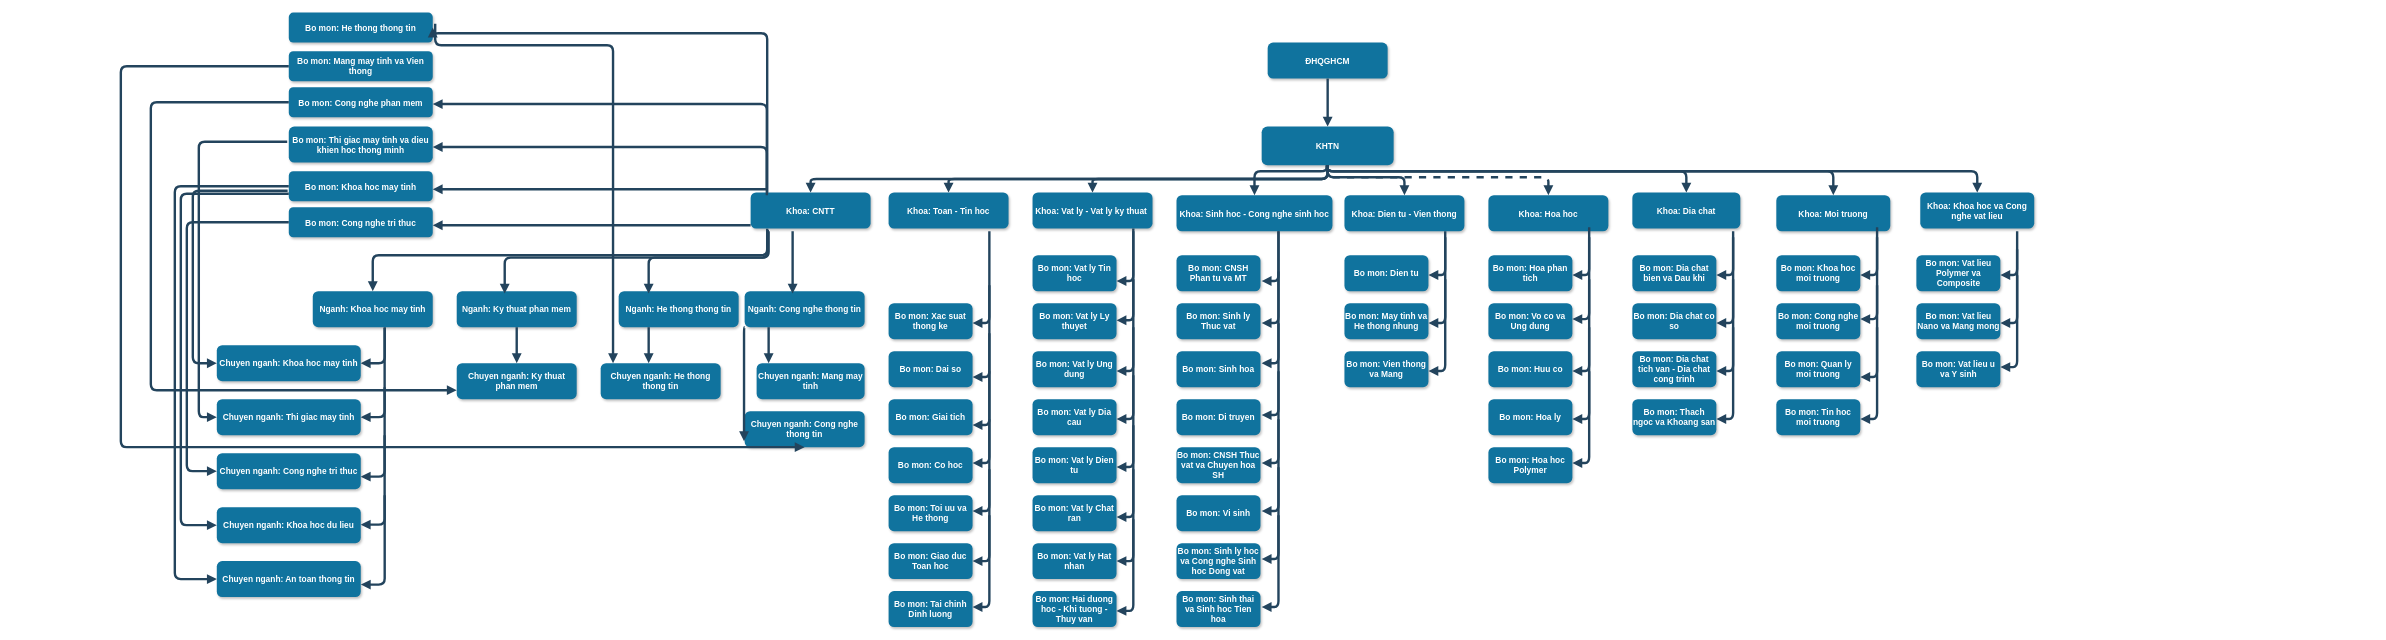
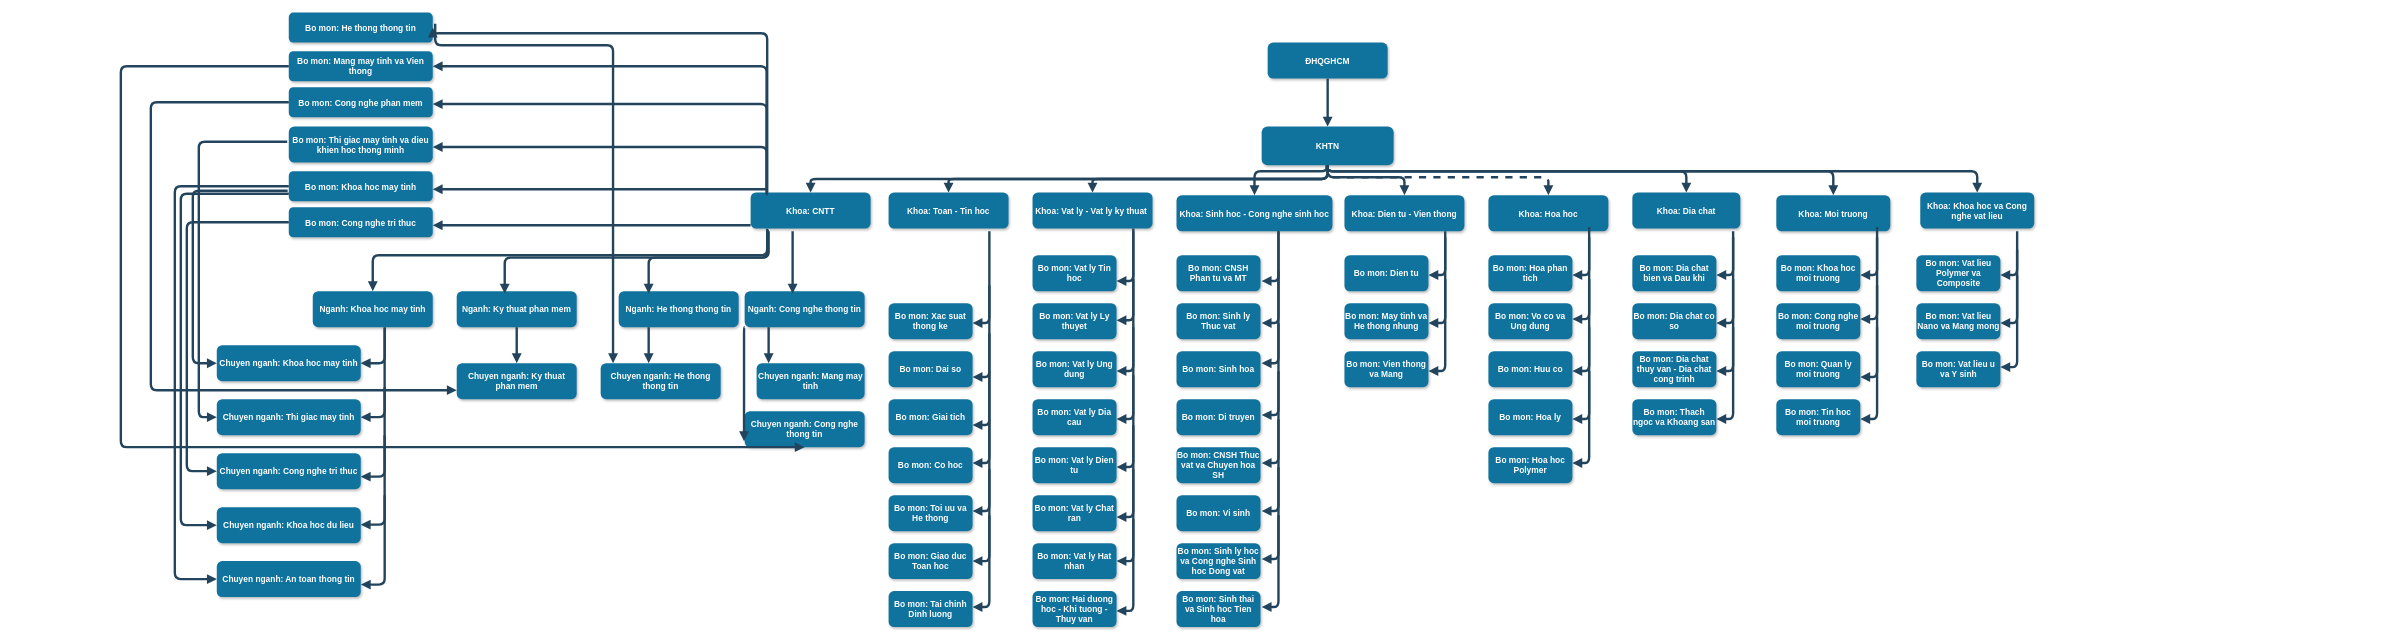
edge "Khoa: CNTT" -> "Bo mon: Mang may tinh va Vien thong": added
node "Bo mon: Dia chat tich van - Dia chat cong trinh": label "Bo mon: Dia chat tich van - Dia chat cong trinh" -> "Bo mon: Dia chat thuy van - Dia chat cong trinh"
